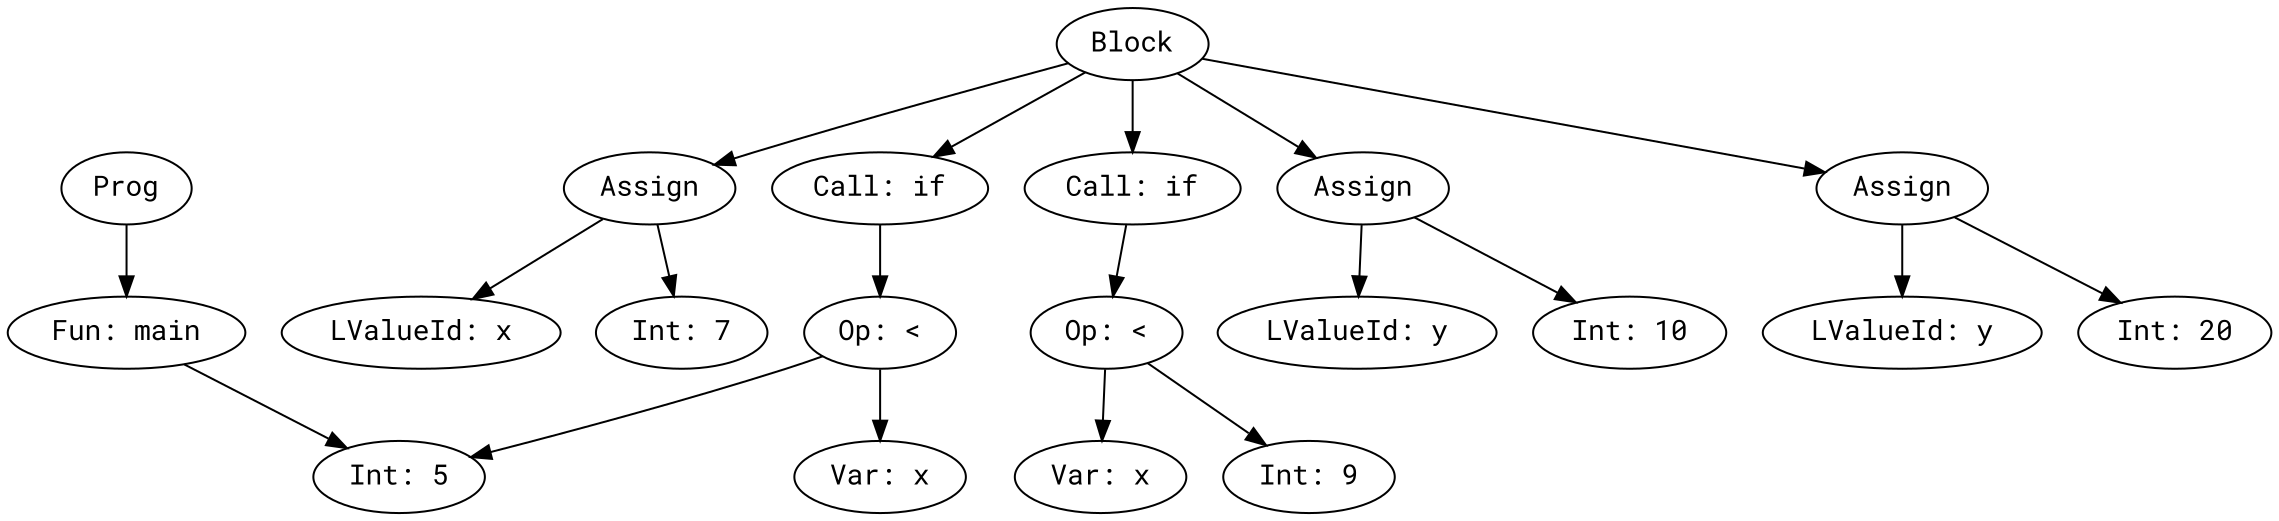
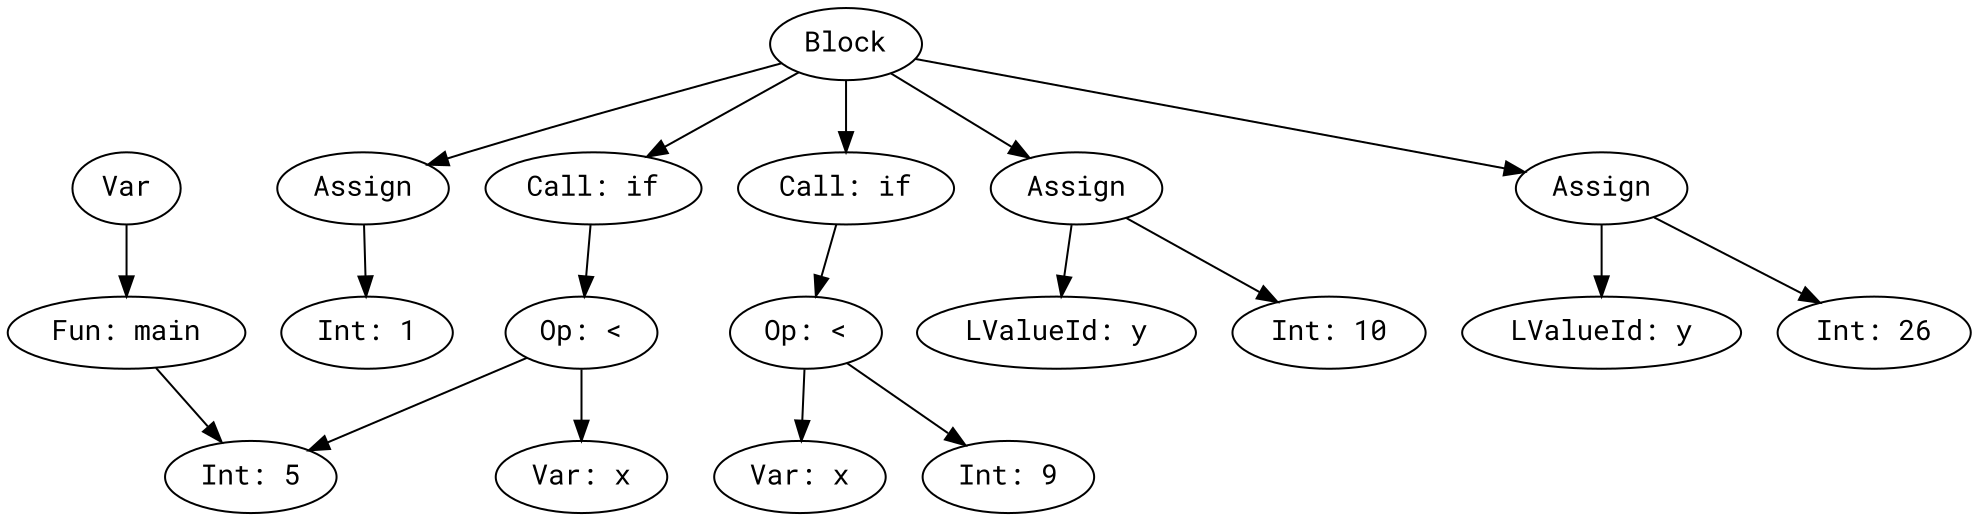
node "Prog": label "Prog" -> "Var"
node "LValueId: x": removed
node "Int: 7": label "Int: 7" -> "Int: 1"
node "Int: 20": label "Int: 20" -> "Int: 26"
